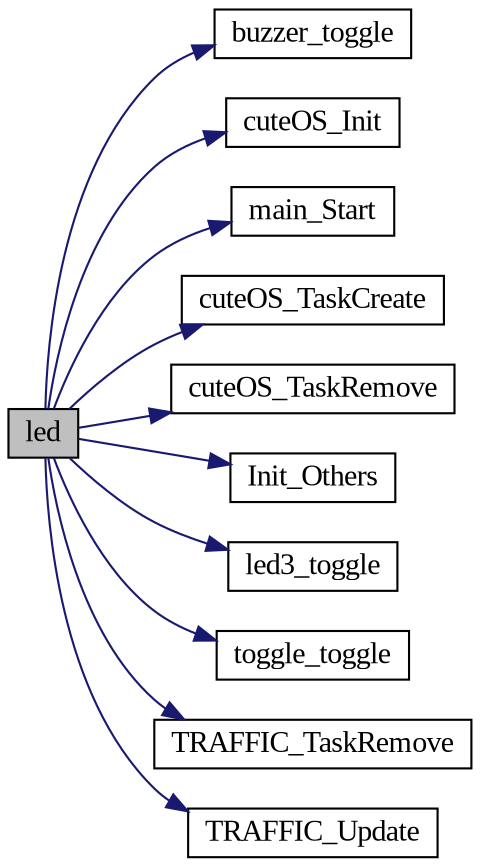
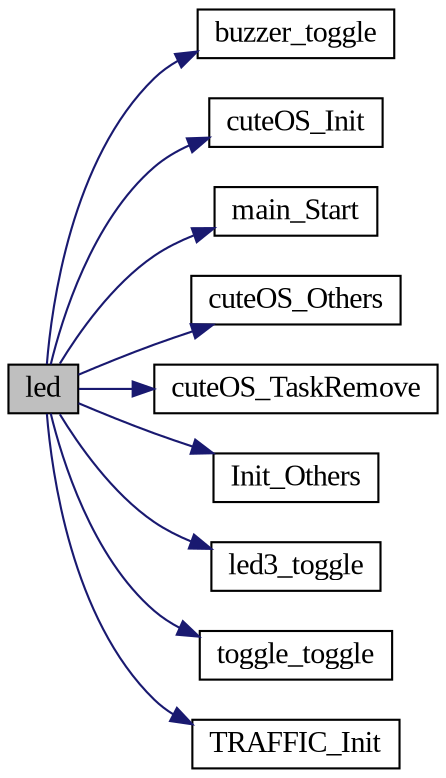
node "cuteOS_TaskCreate": label "cuteOS_TaskCreate" -> "cuteOS_Others"
node "TRAFFIC_TaskRemove": label "TRAFFIC_TaskRemove" -> "TRAFFIC_Init"
node "TRAFFIC_Update": removed
